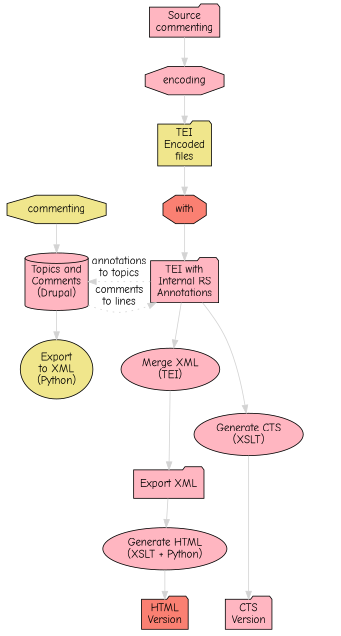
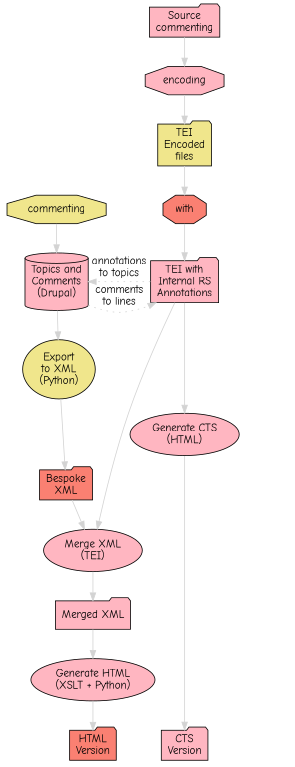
node "Generate CTS (XSLT)": label "Generate CTS (XSLT)" -> "Generate CTS (HTML)"
node "Export XML": label "Export XML" -> "Merged XML"
node "Bespoke XML": added
